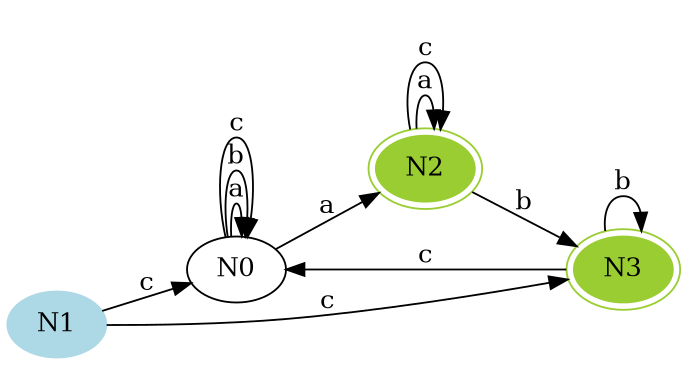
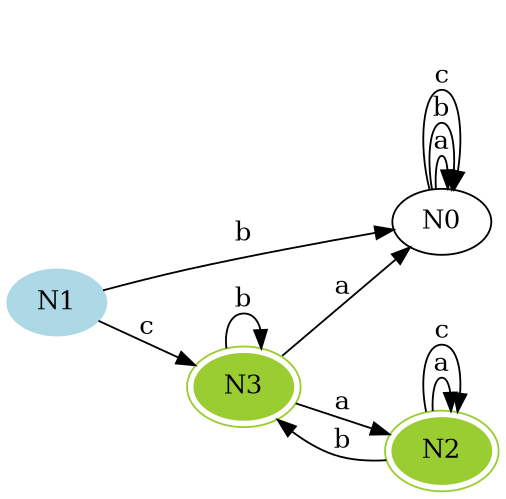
edge "N0" -> "N2": now "N3" -> "N2"
edge "N3" -> "N0": label "c" -> "a"
edge "N1" -> "N0": label "c" -> "b"
